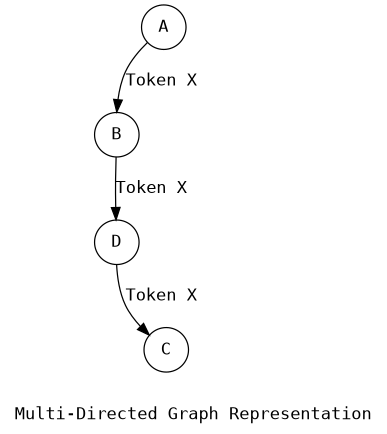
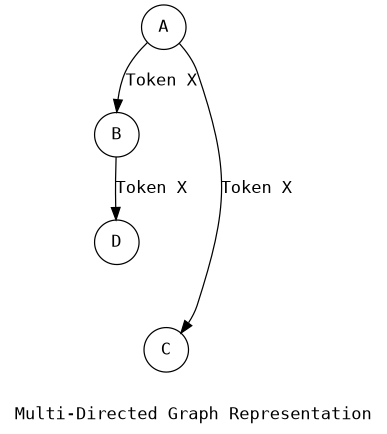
edge "D" -> "C": now "A" -> "C"
